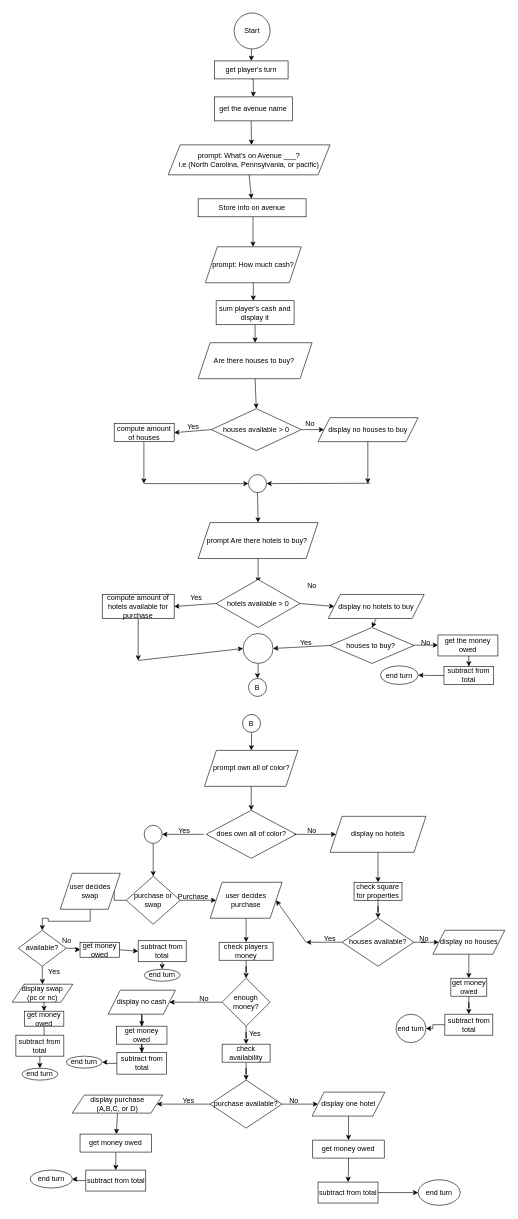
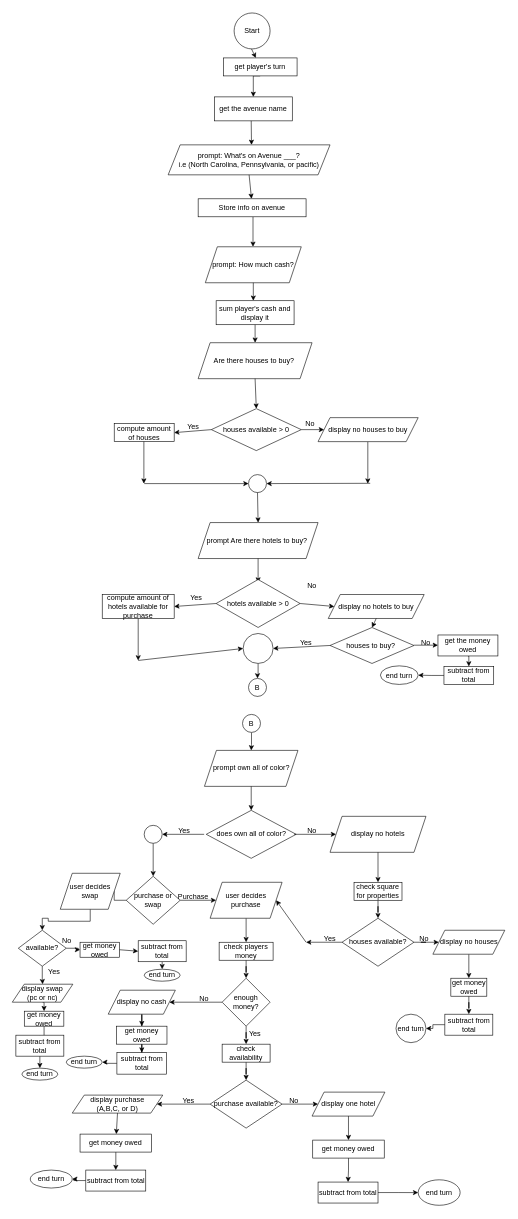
node "get player's turn": moved (251, 69) -> (260, 66)
